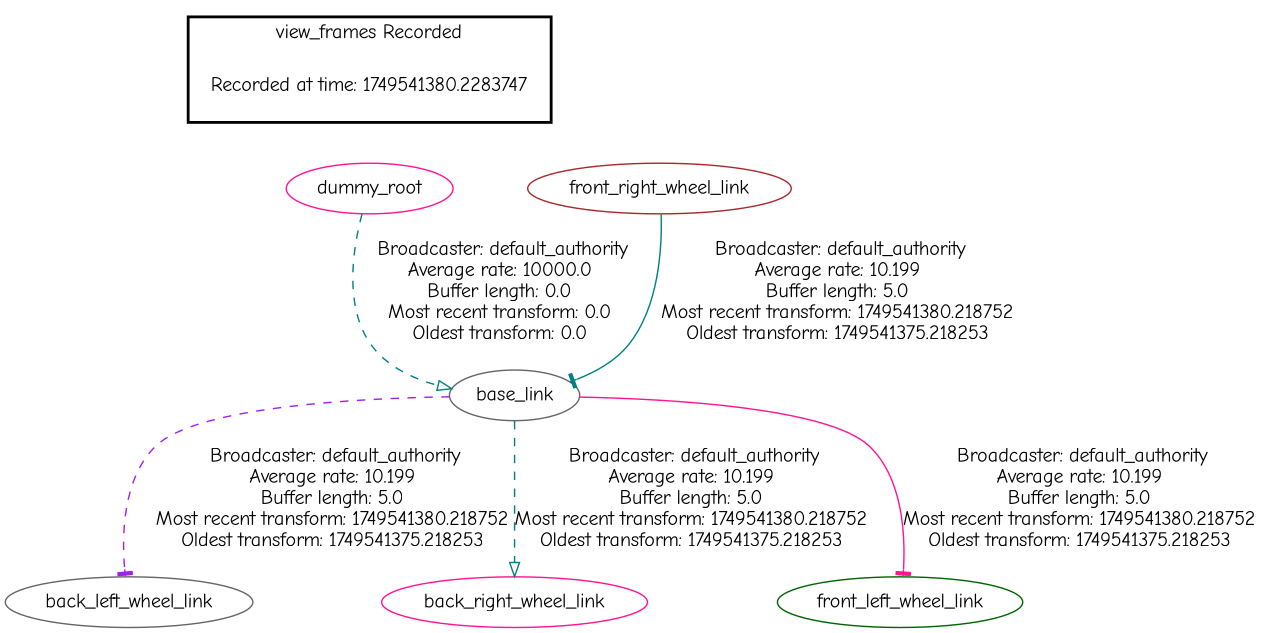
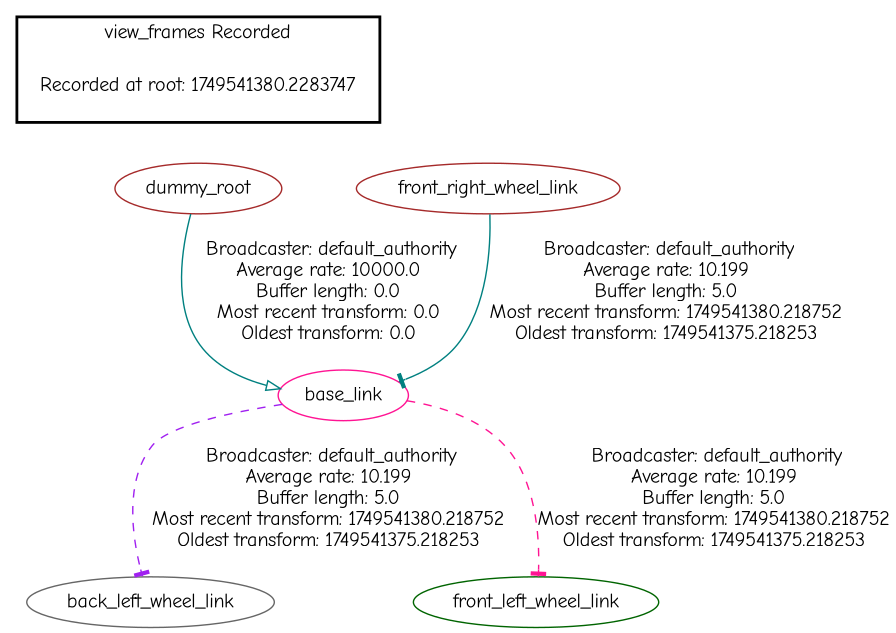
node "Recorded at time: 1749541380.2283747": label "Recorded at time: 1749541380.2283747" -> "Recorded at root: 1749541380.2283747"
node "dummy_root": color deeppink -> brown
edge "dummy_root" -> "base_link": style dashed -> solid
node "base_link": color gray40 -> deeppink
edge "base_link" -> "front_left_wheel_link": style solid -> dashed
node "back_right_wheel_link": removed
